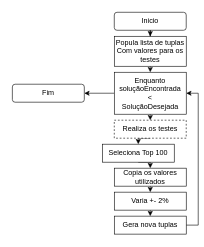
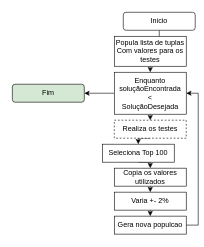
node "Inicio": moved (150, 21) -> (159, 21)
node "Fim": fillcolor #ffffff -> #d5e8d4
node "Gera nova tuplas": label "Gera nova tuplas" -> "Gera nova populcao"
